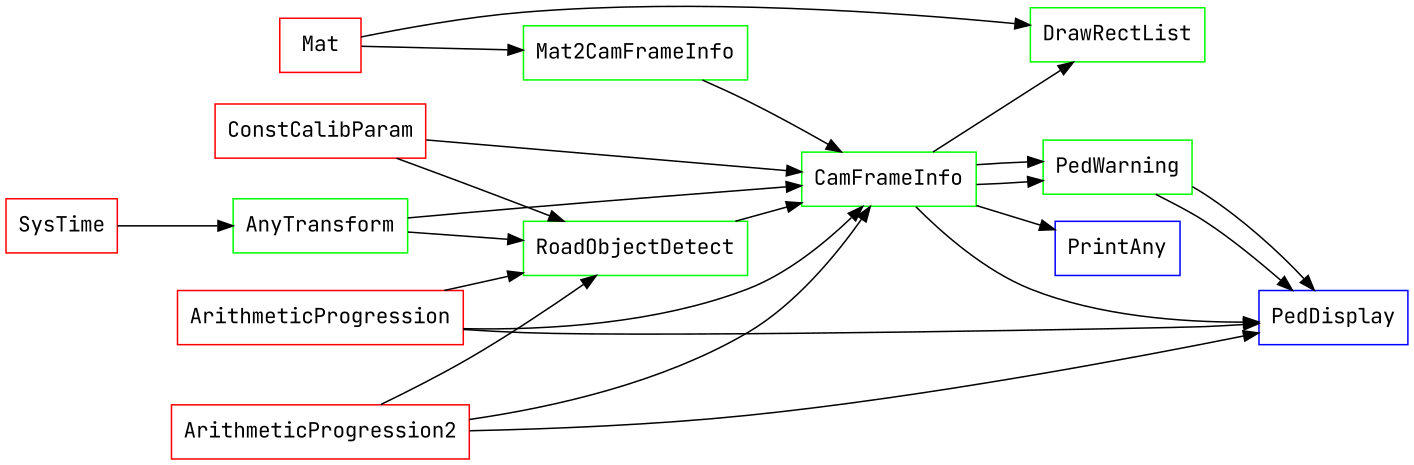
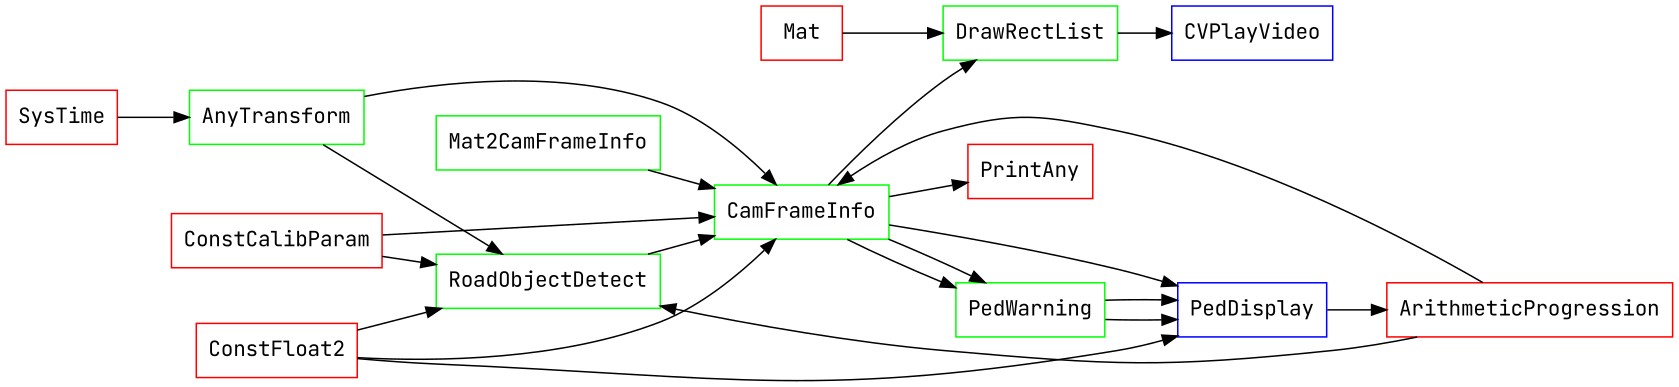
node "CVPlayVideo": added
edge "Mat" -> "Mat2CamFrameInfo": removed
node "PrintAny": color blue -> red
edge "ArithmeticProgression" -> "PedDisplay": reversed
node "ArithmeticProgression2": label "ArithmeticProgression2" -> "ConstFloat2"
